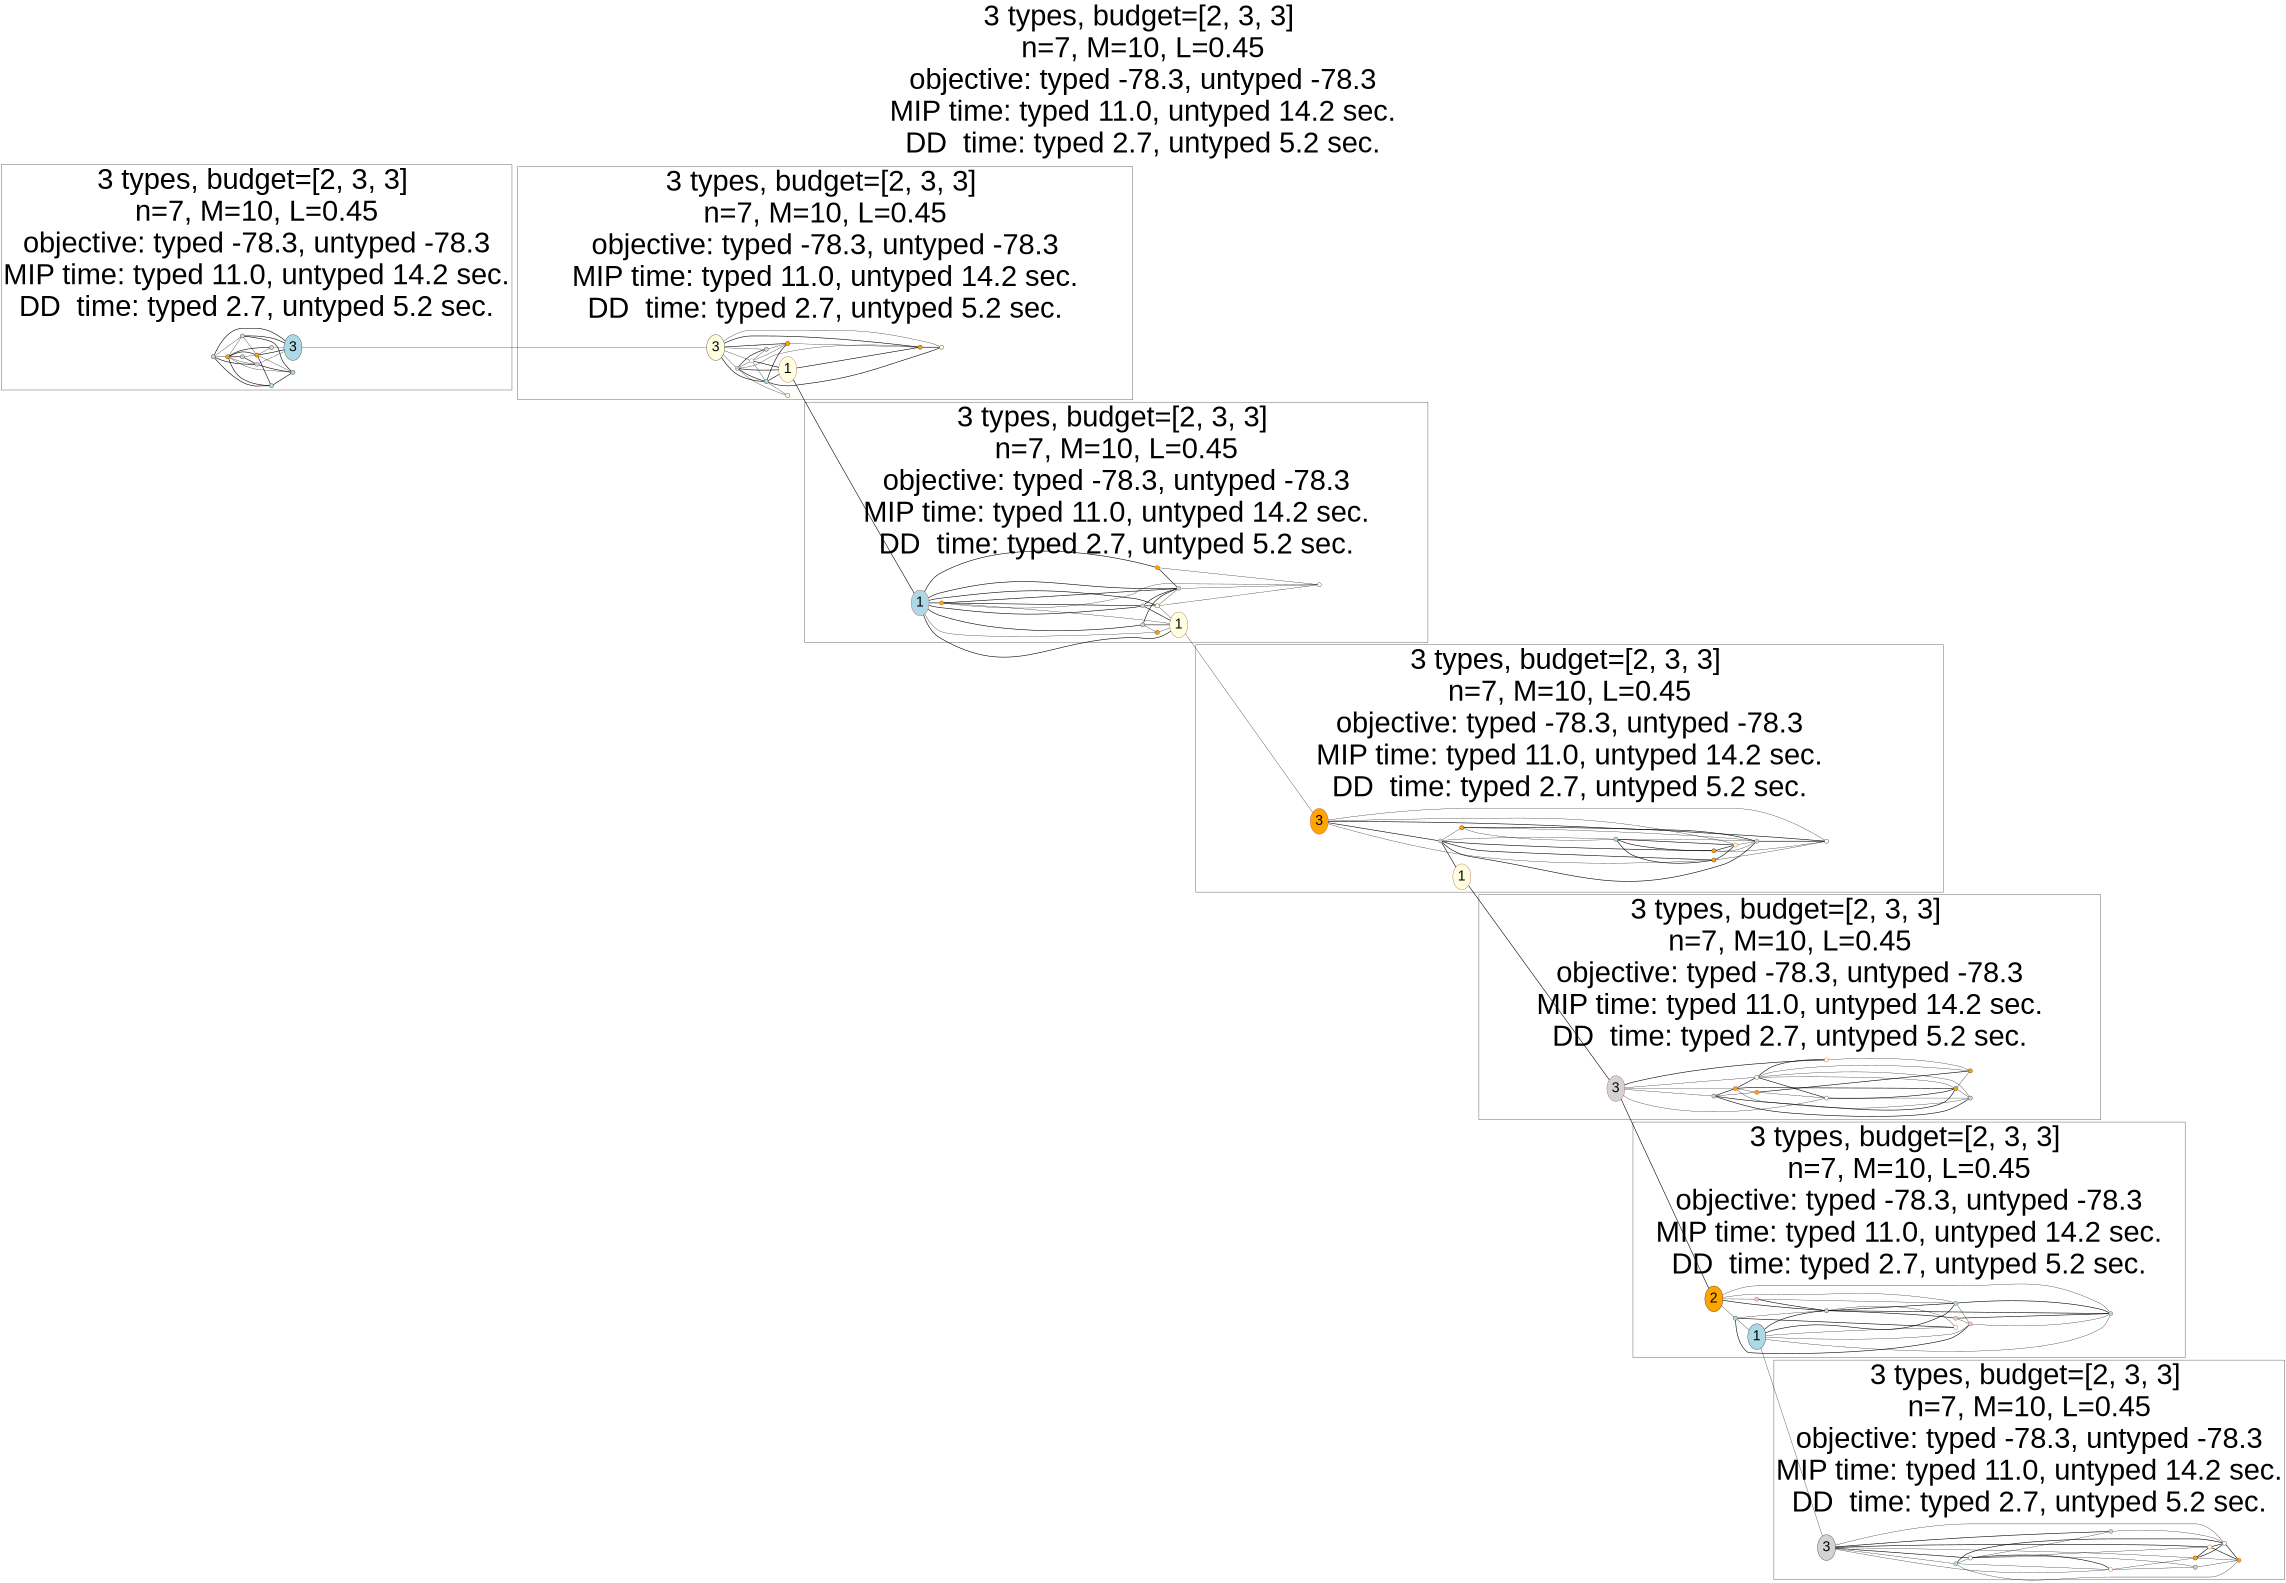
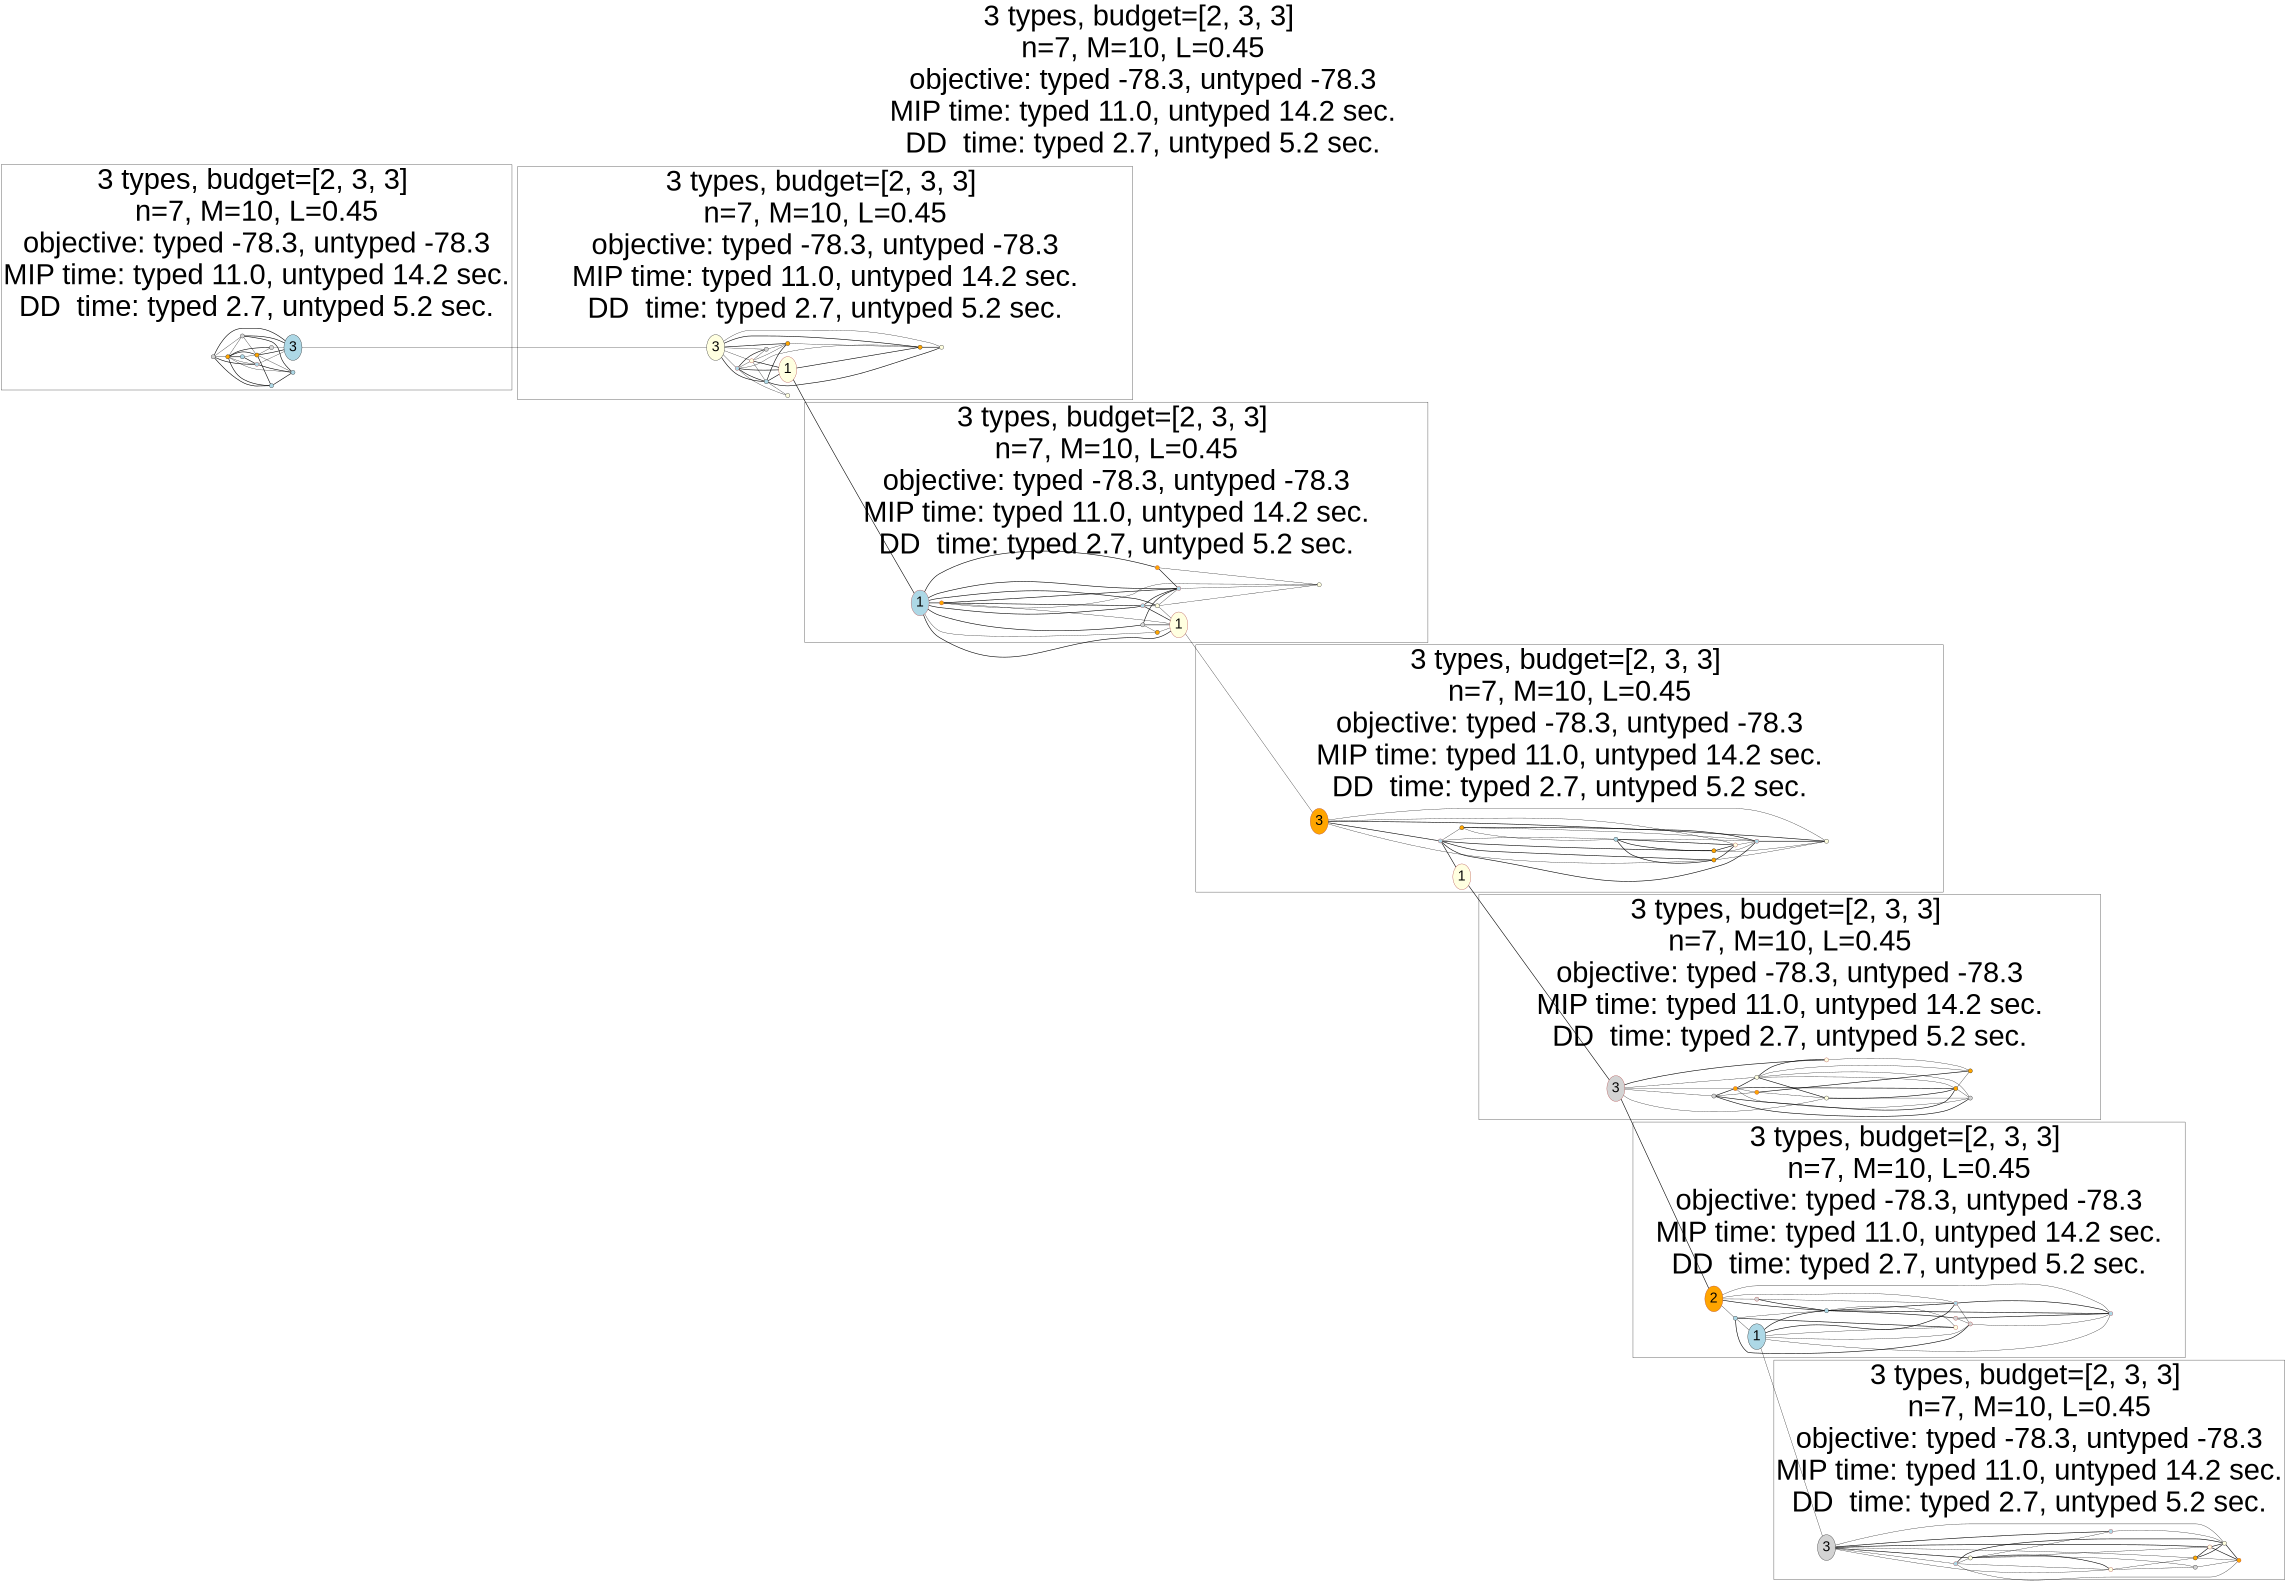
node "2": color black -> brown
